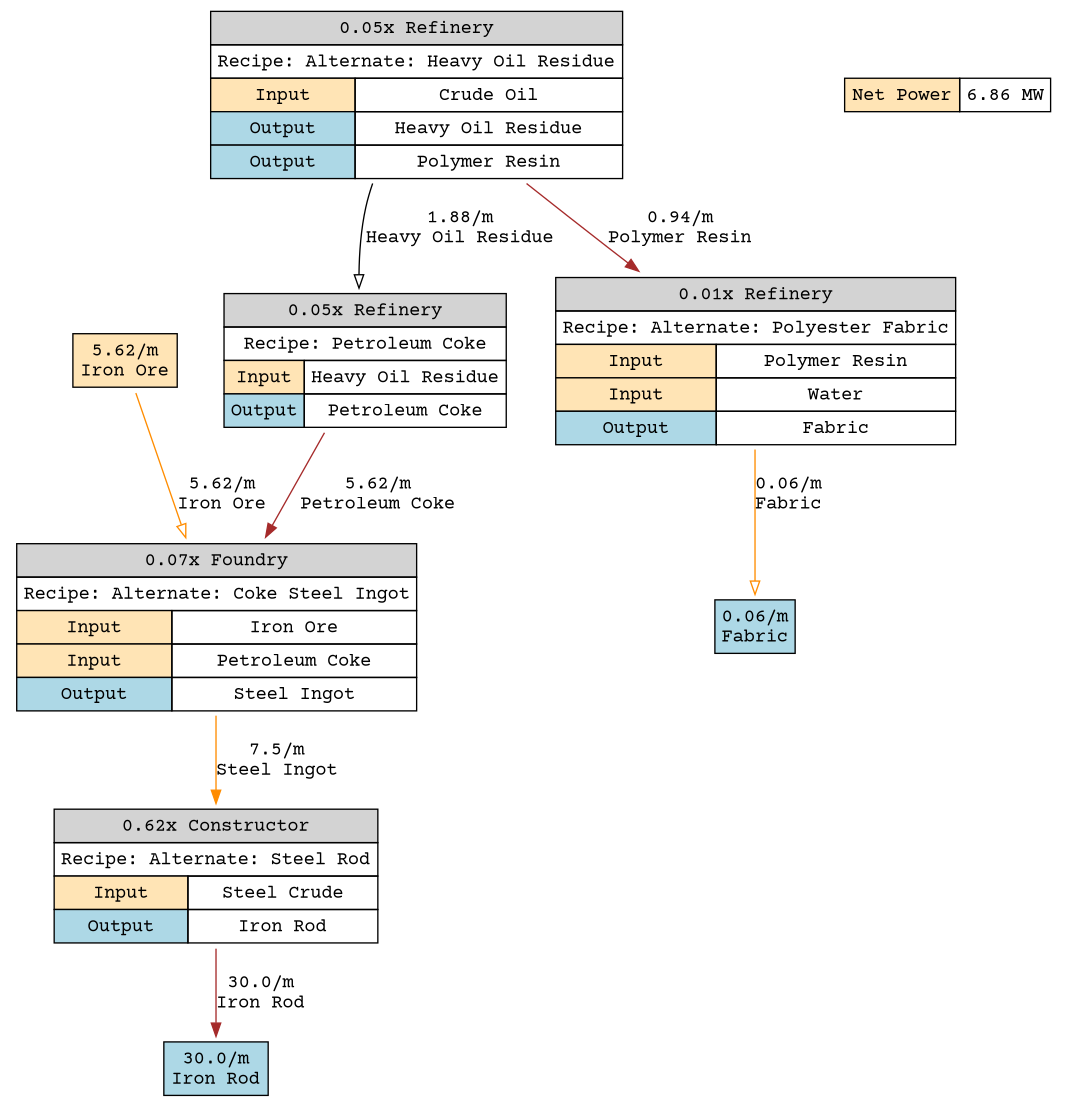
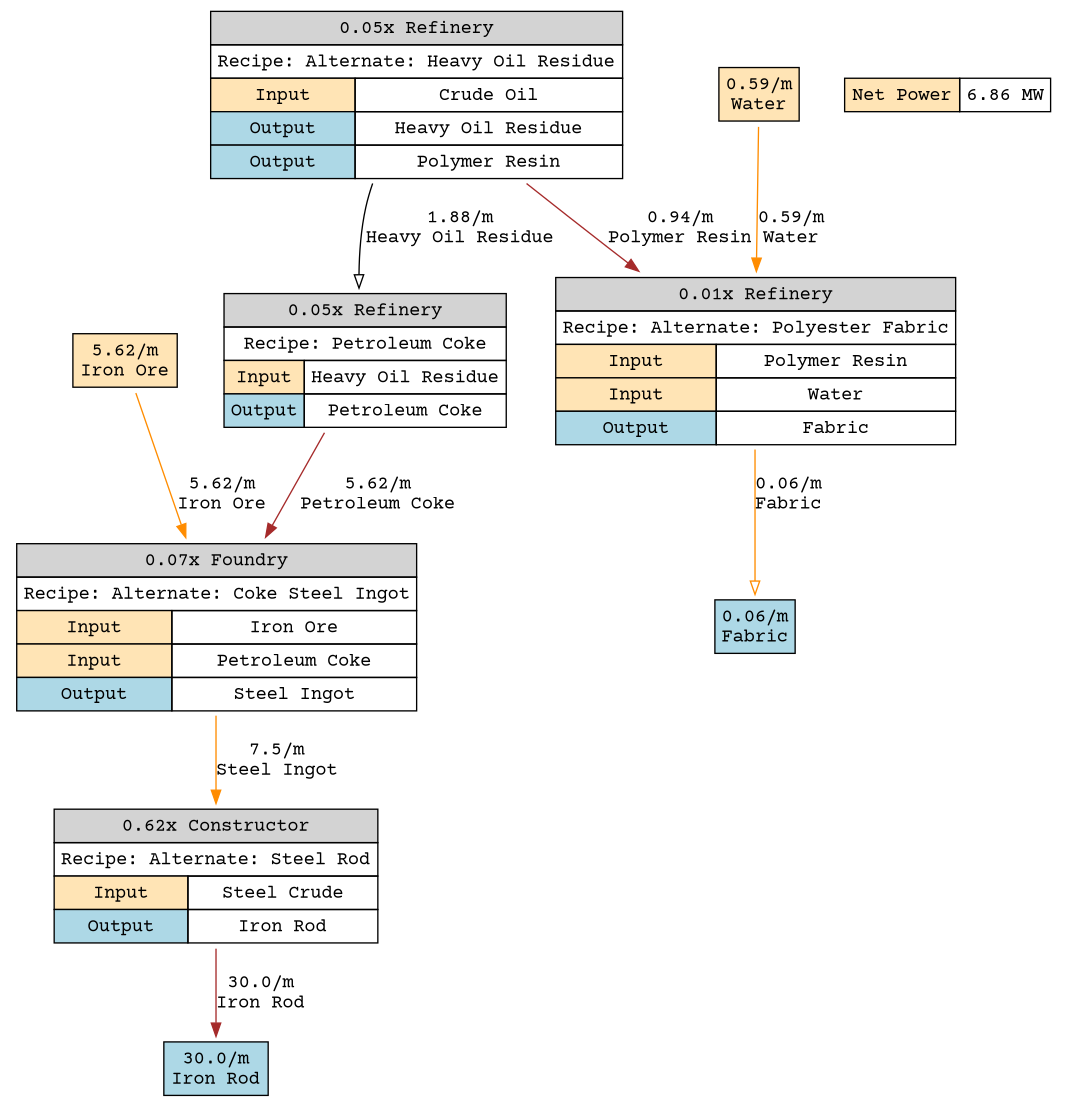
node "0.59/m": added
edge "5.62/m" -> "0.07x Foundry": arrowhead onormal -> normal
